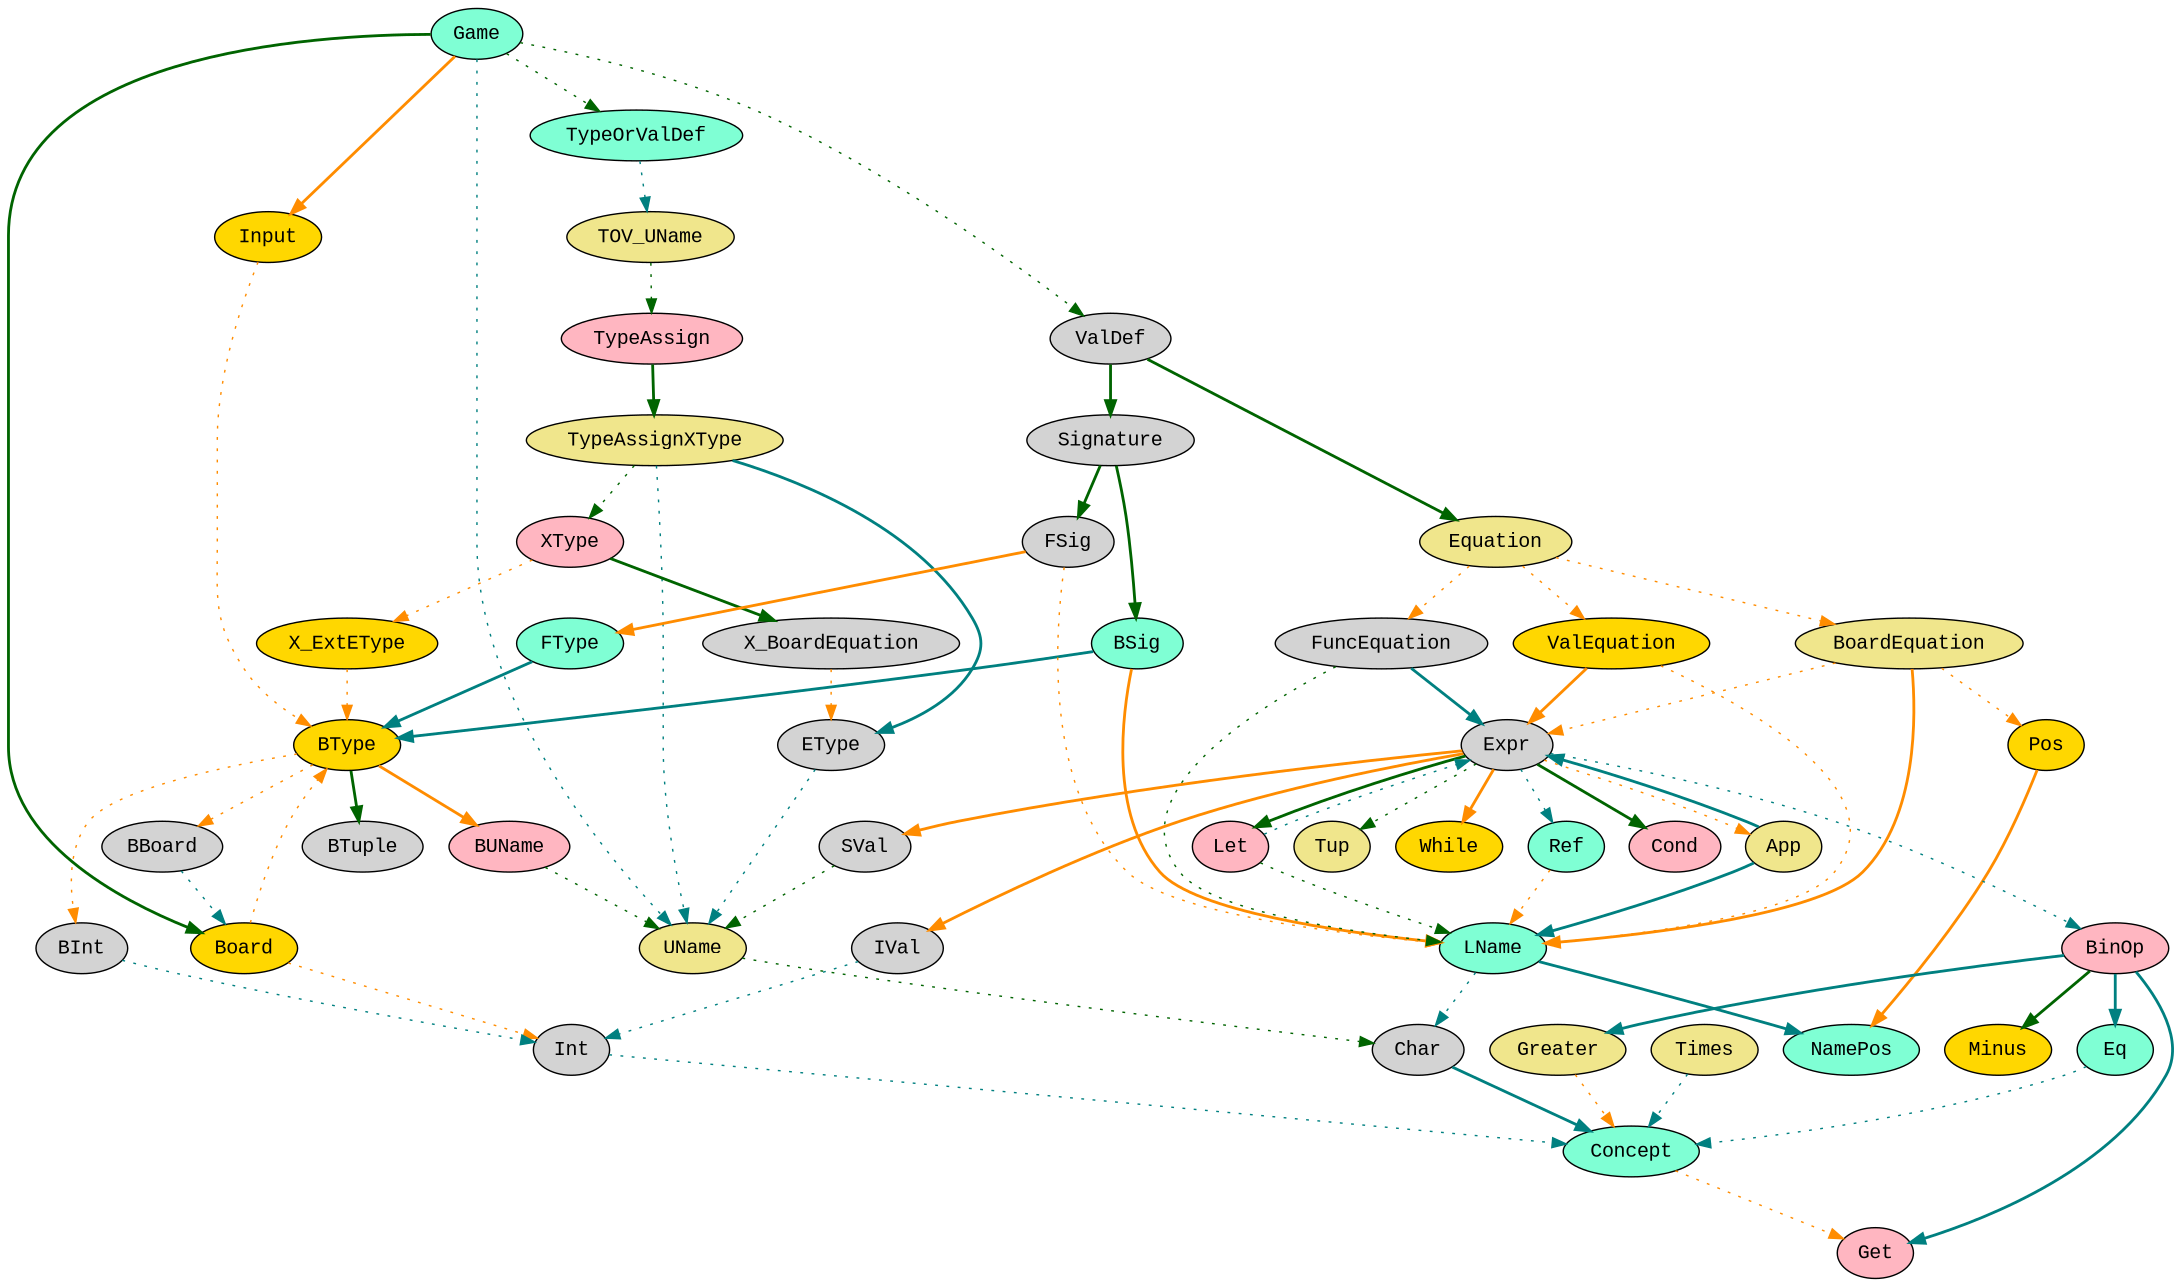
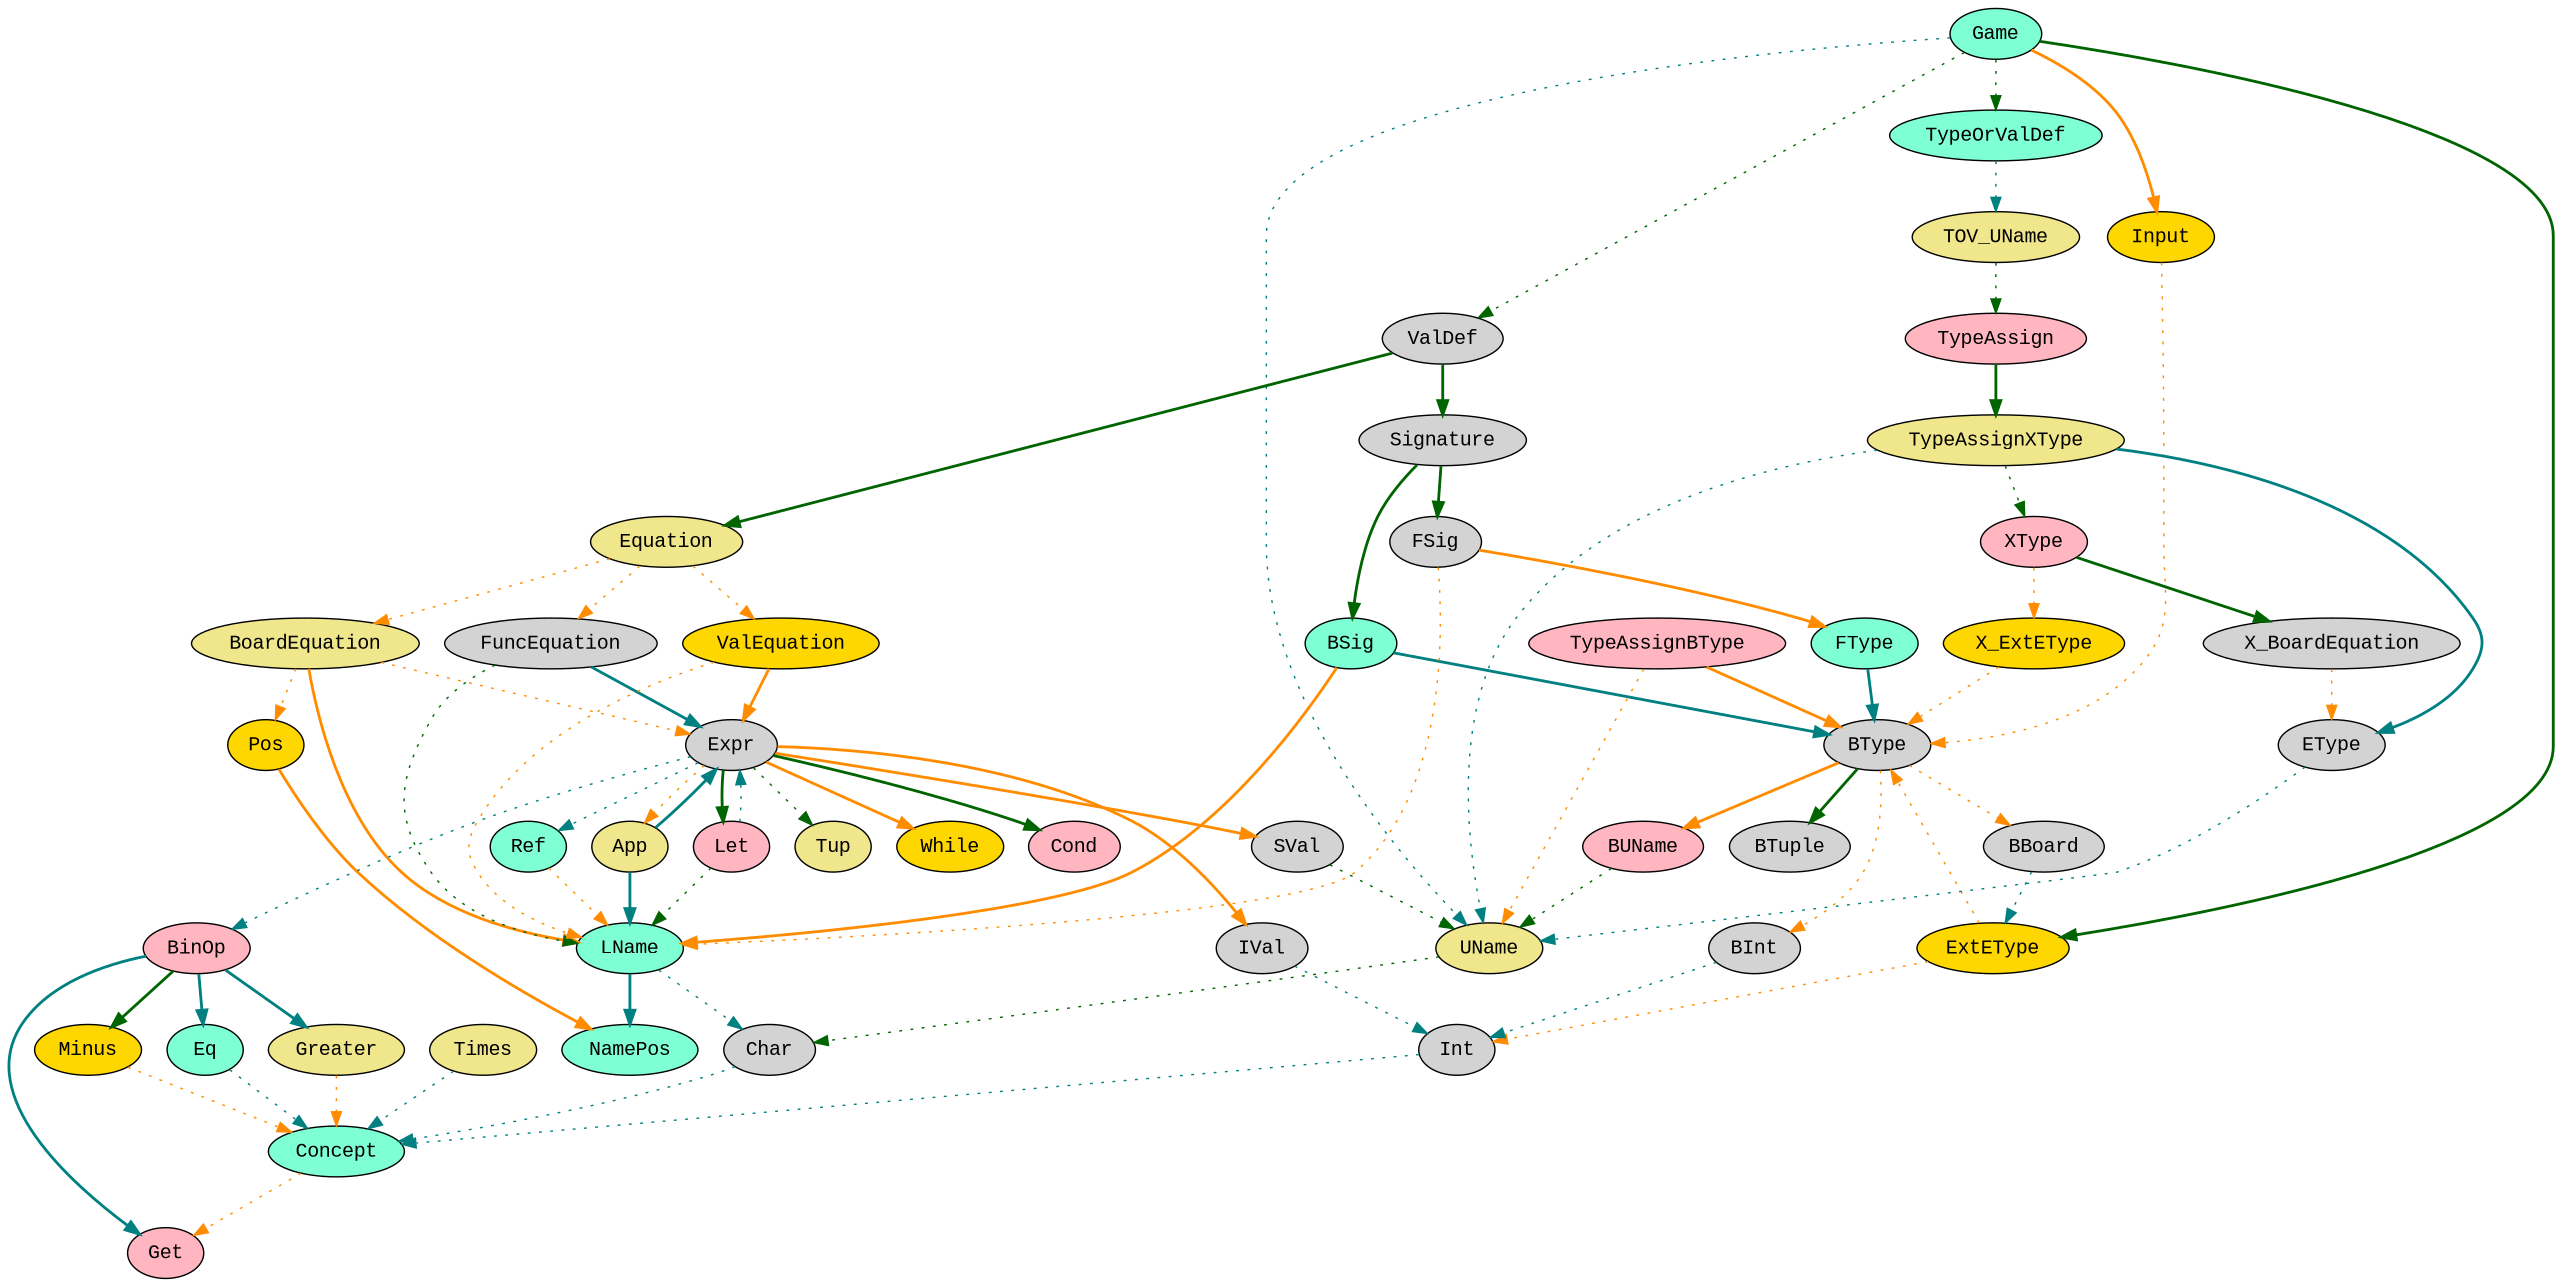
node "TypeAssignBType": added
node "BType": fillcolor gold -> lightgrey
node "Board": label "Board" -> "ExtEType"
edge "Char" -> "Concept": style bold -> dotted
edge "Minus" -> "Concept": added
